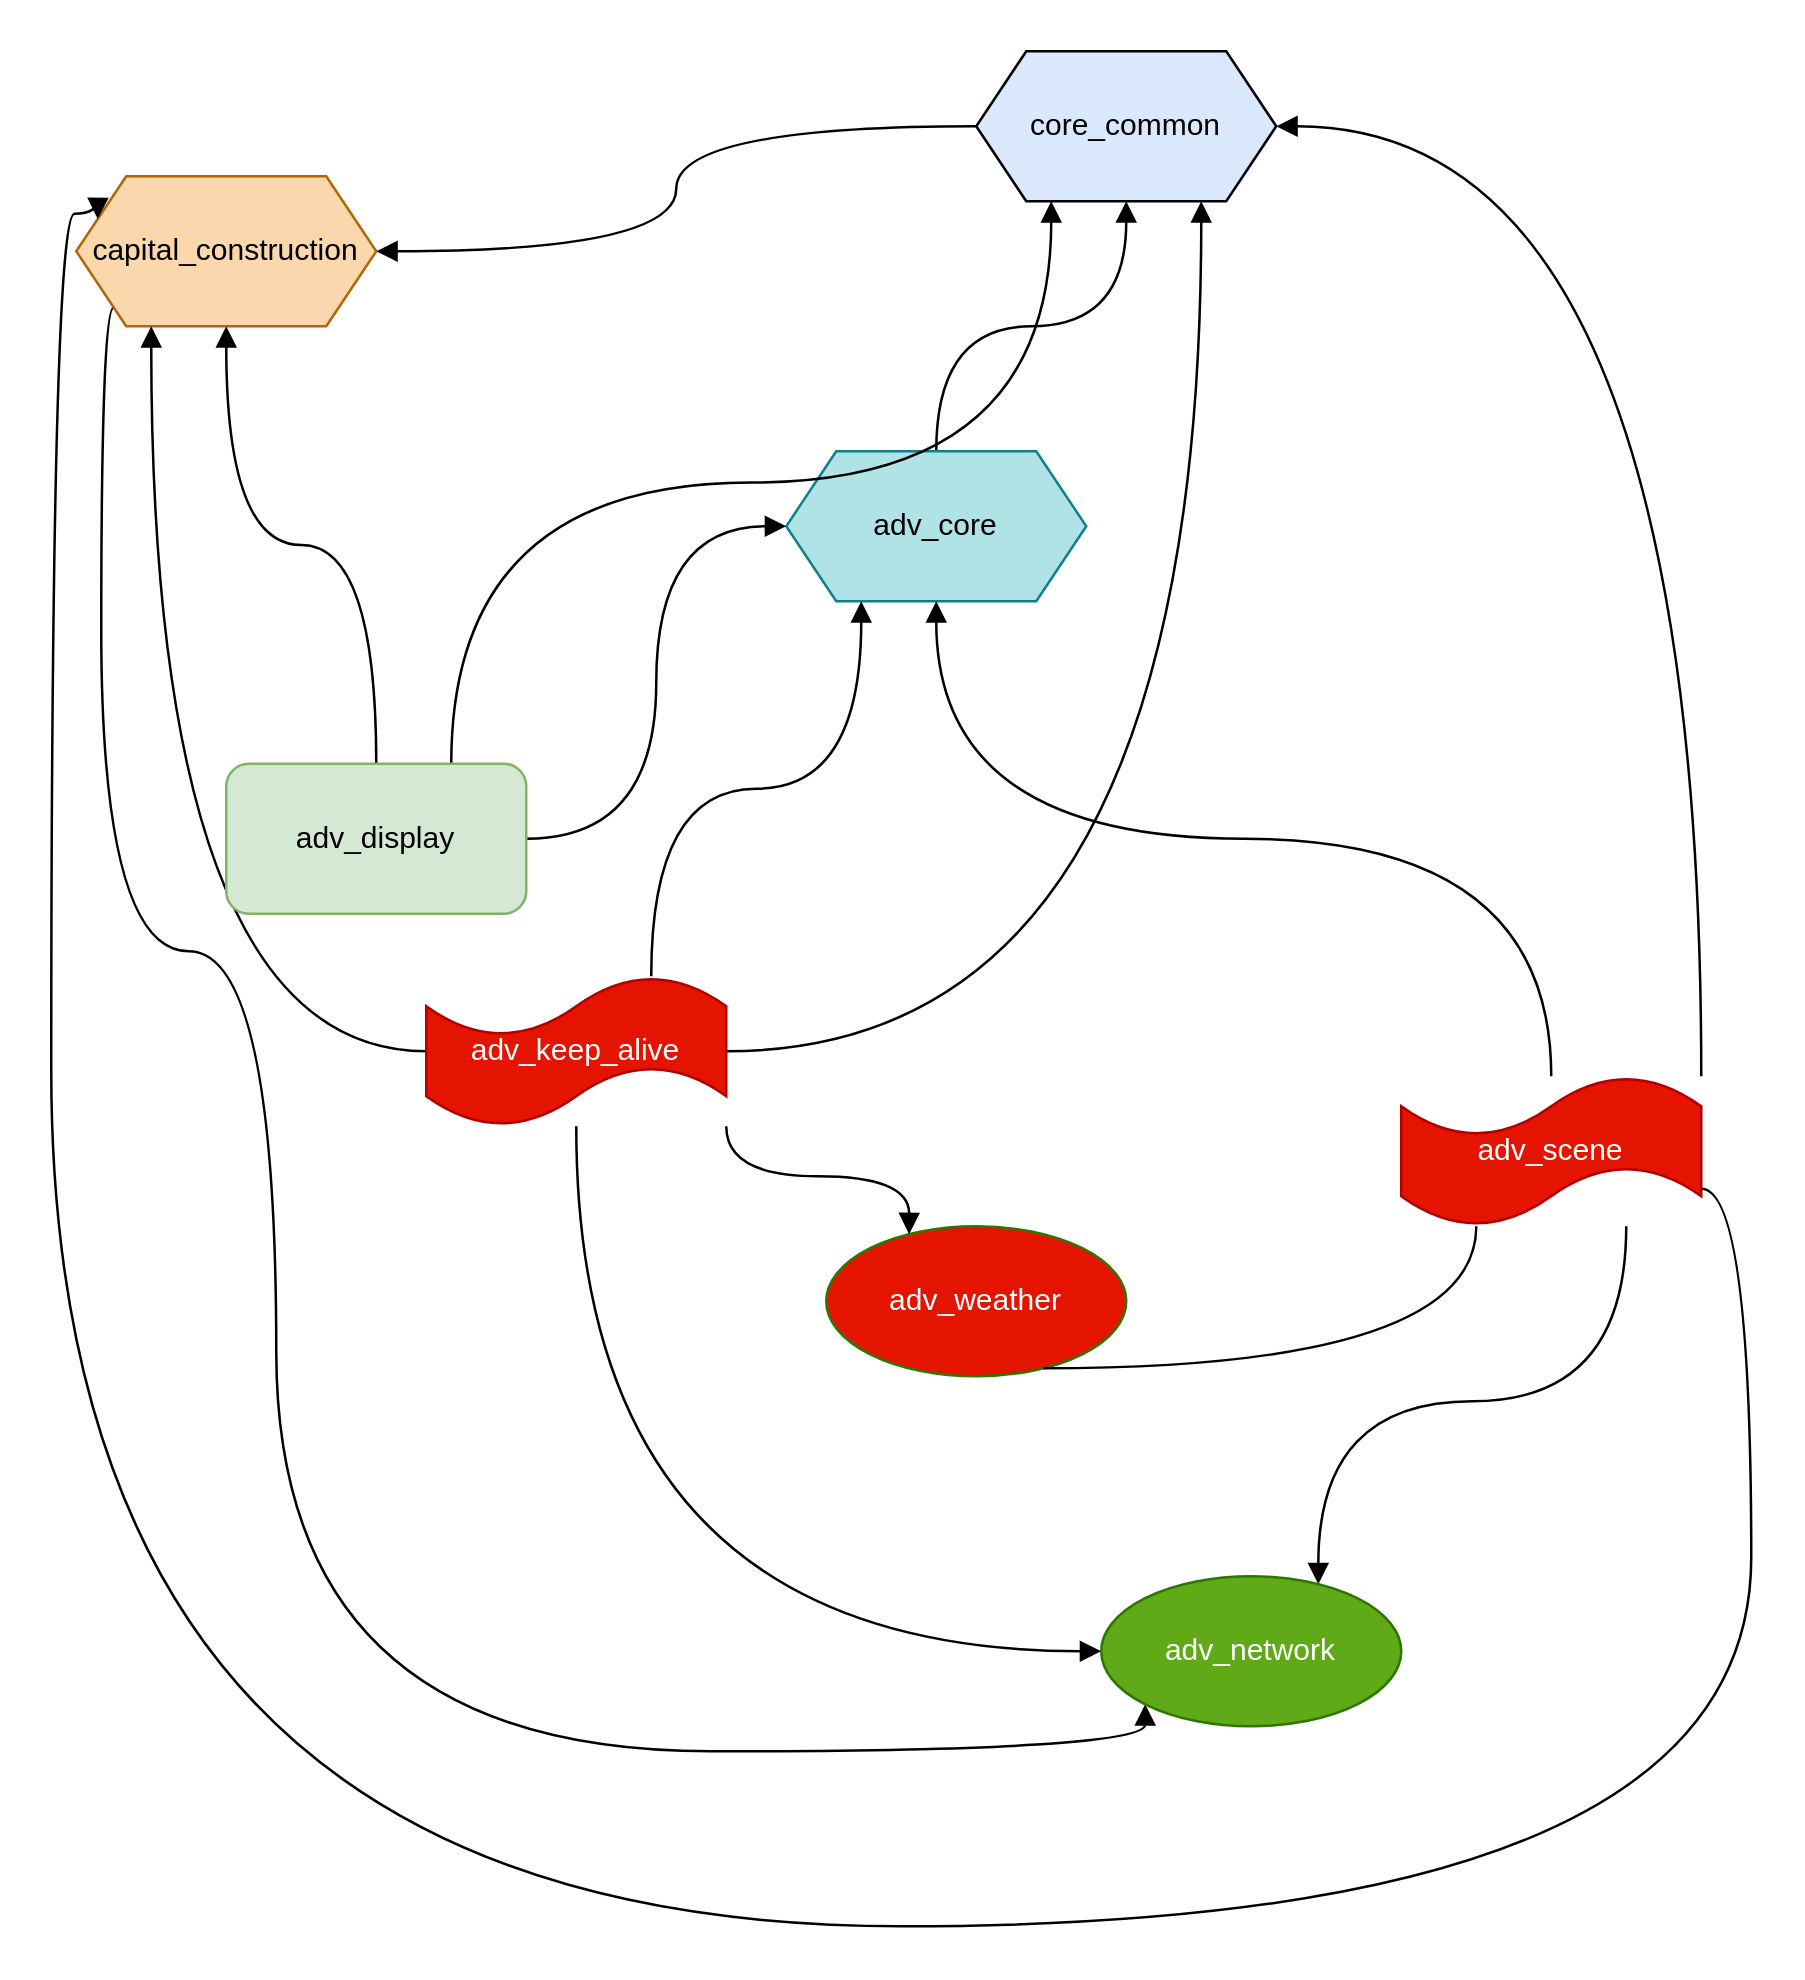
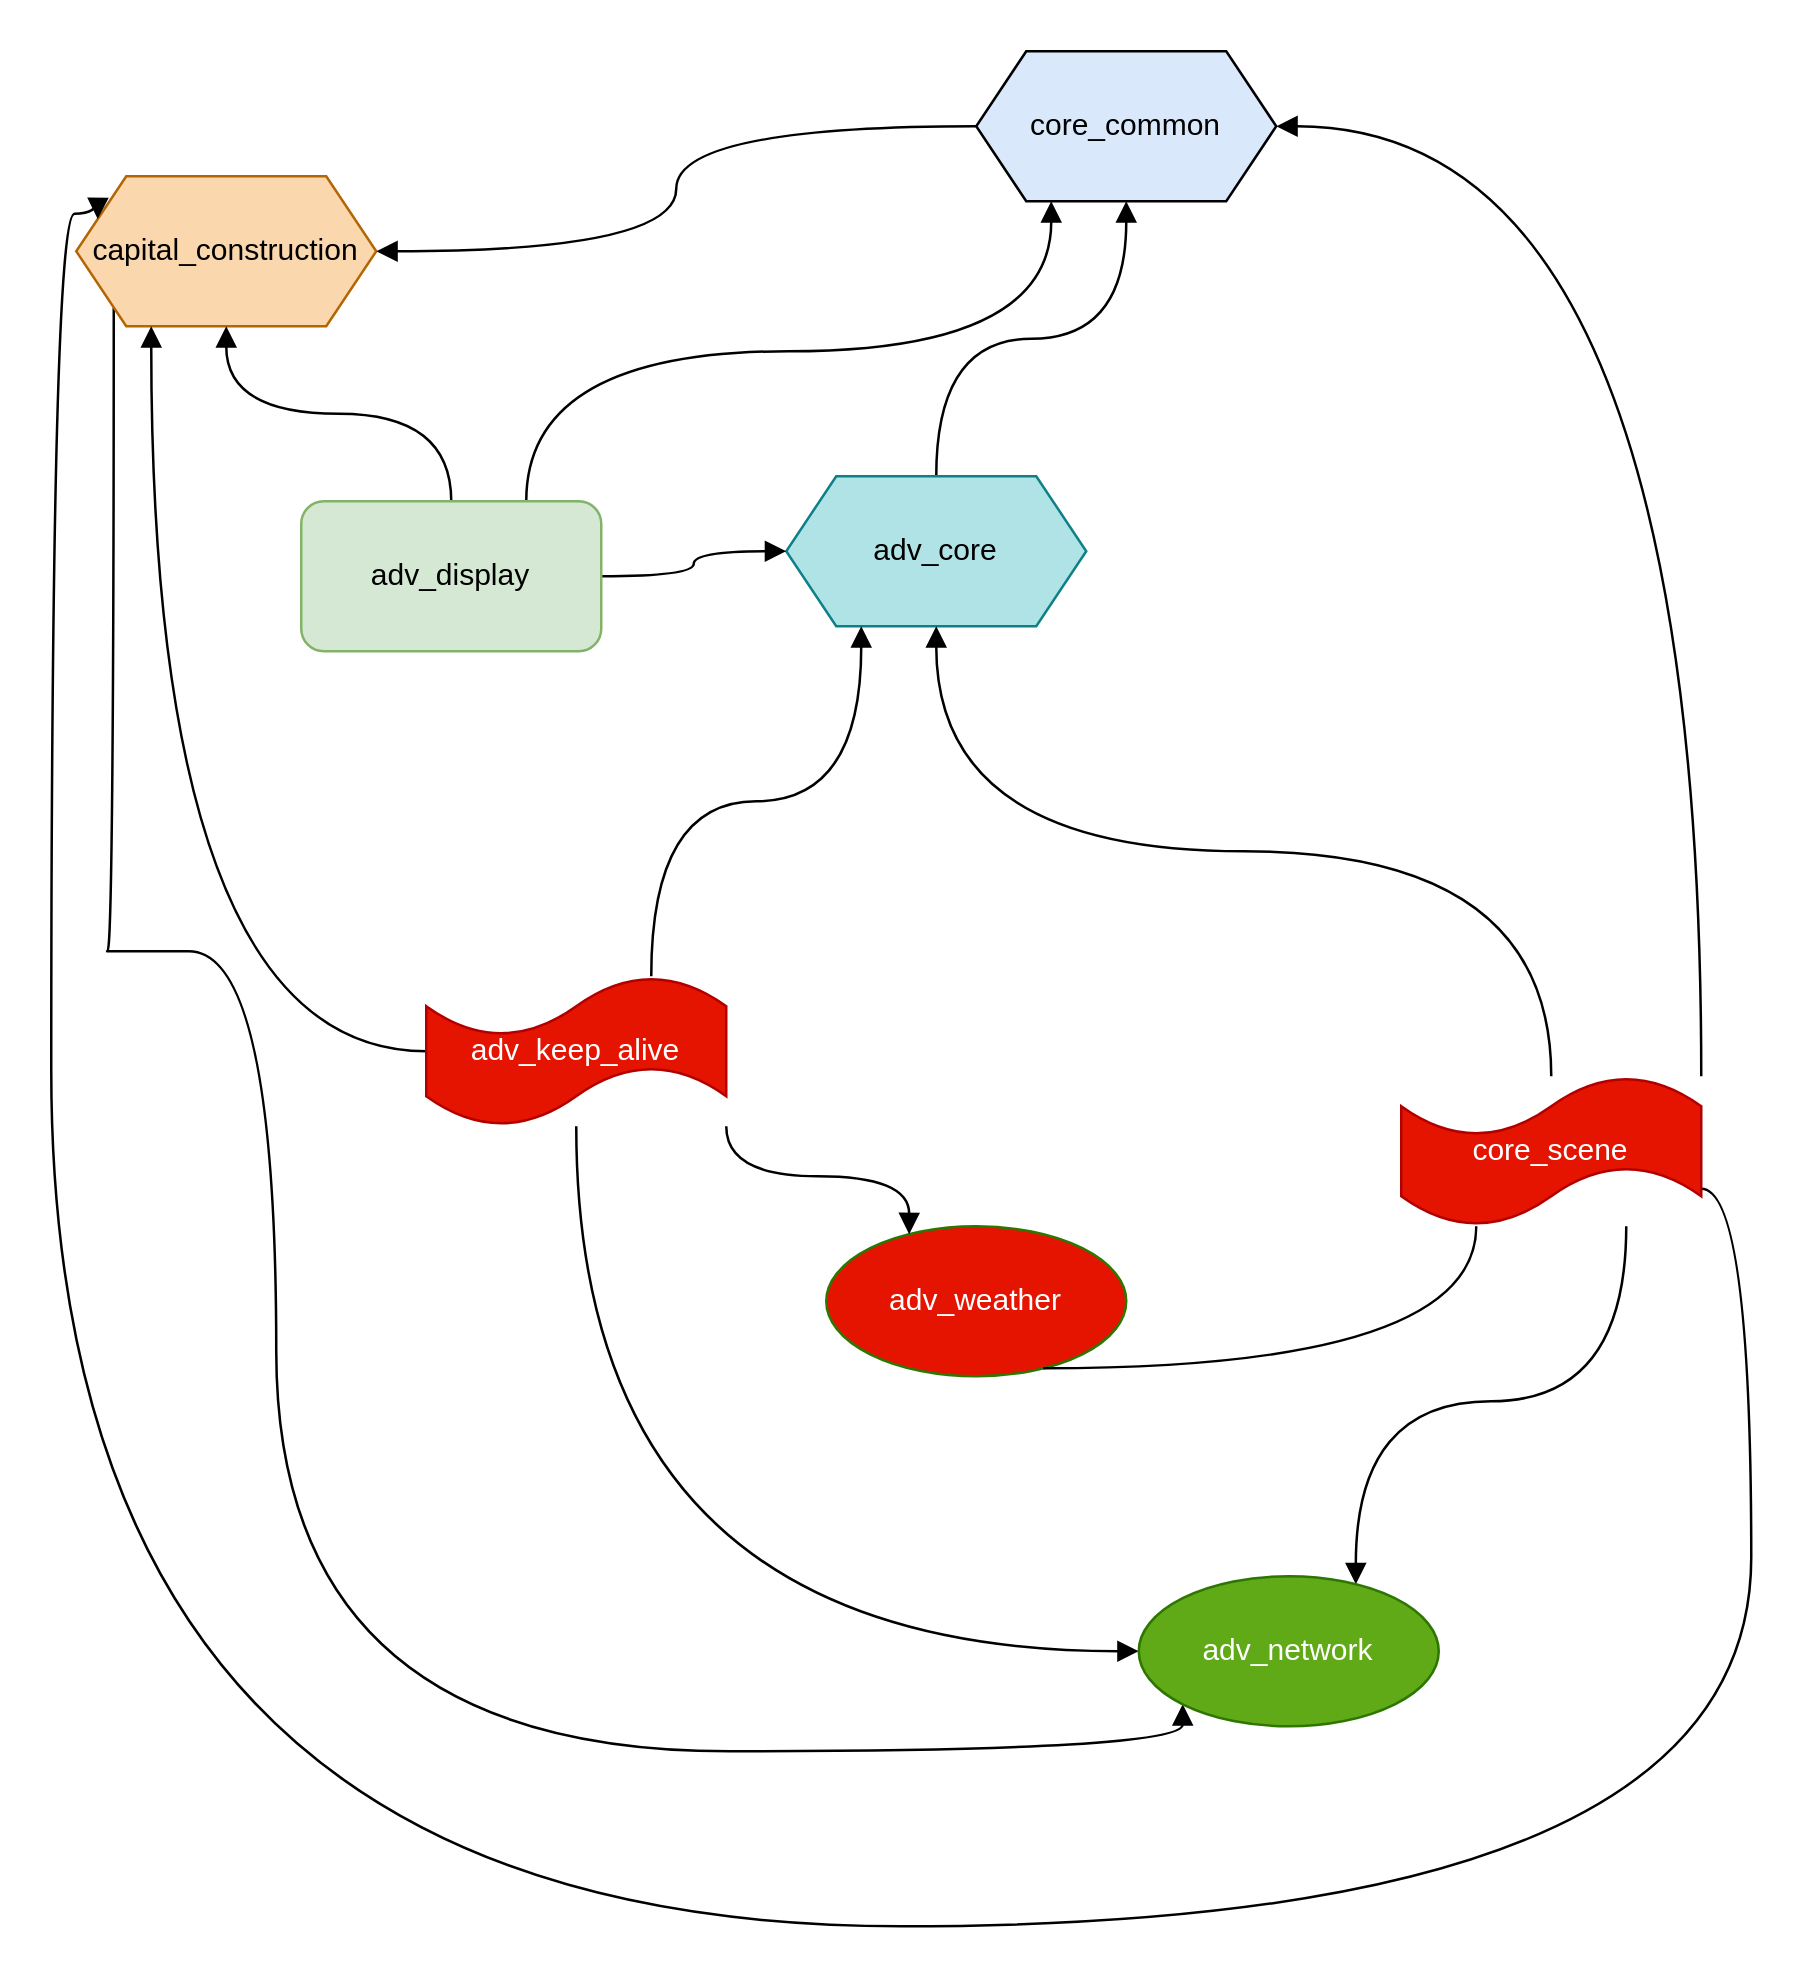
edge "adv_keep_alive" -> "core_common": removed
node "adv_core": moved (936, 526) -> (936, 551)
node "adv_display": moved (376, 839) -> (451, 576)
node "adv_scene": label "adv_scene" -> "core_scene"
node "adv_network": moved (1251, 1651) -> (1289, 1651)
